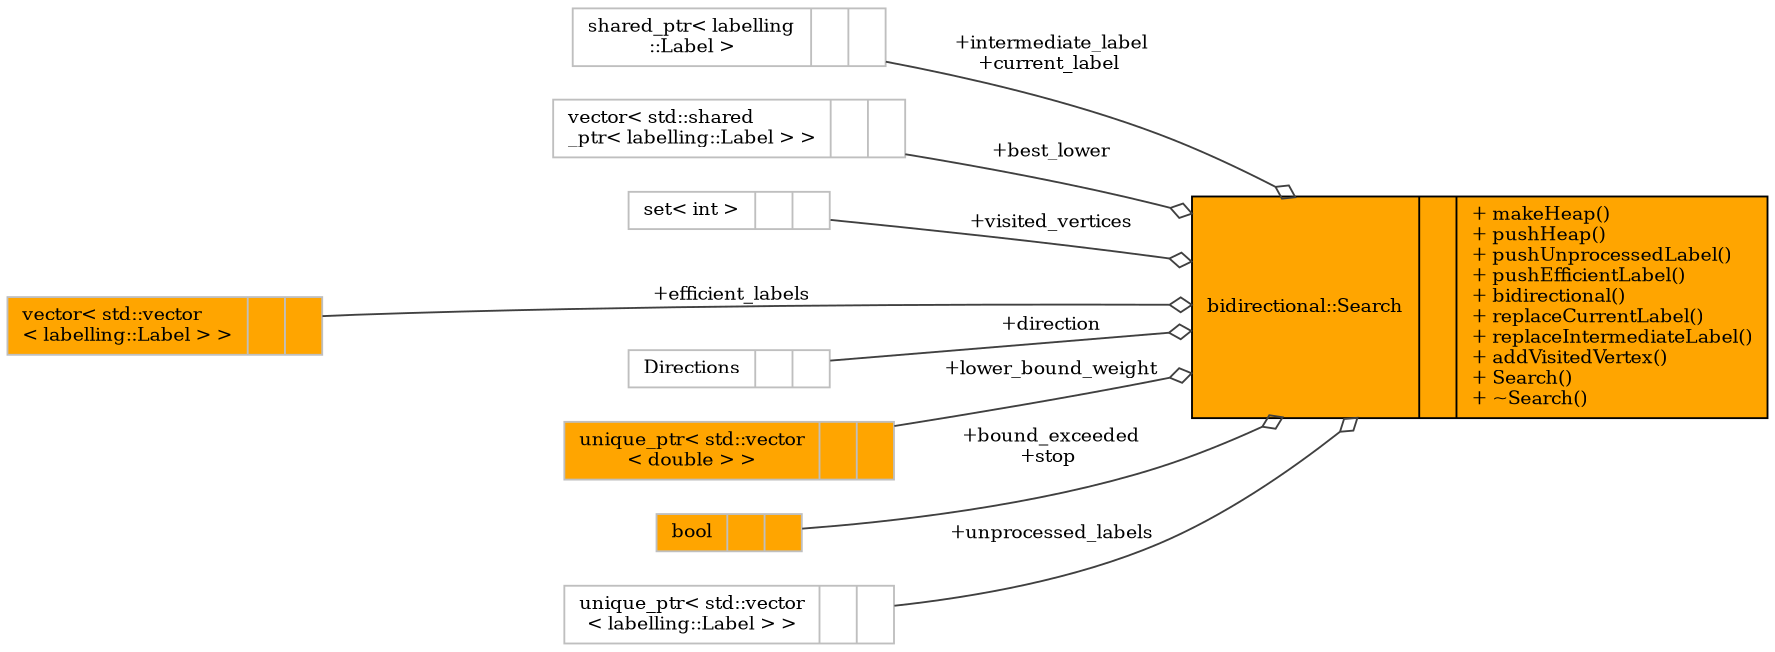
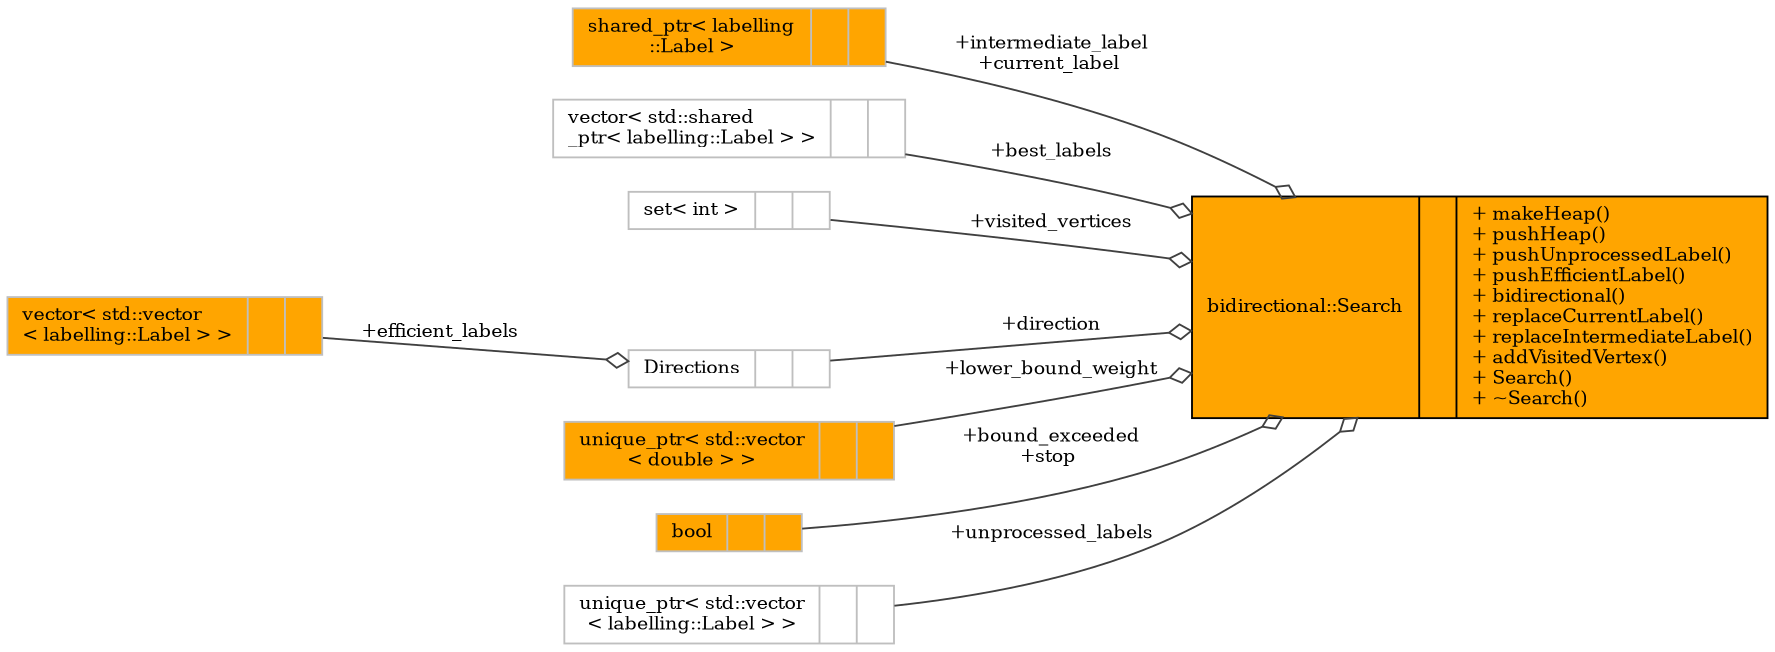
node "shared_ptr< labelling": fillcolor white -> orange
edge "vector< std::shared" -> "bidirectional::Search": label " +best_lower" -> " +best_labels"
edge "vector< std::vector" -> "bidirectional::Search": now "vector< std::vector" -> "Directions"
